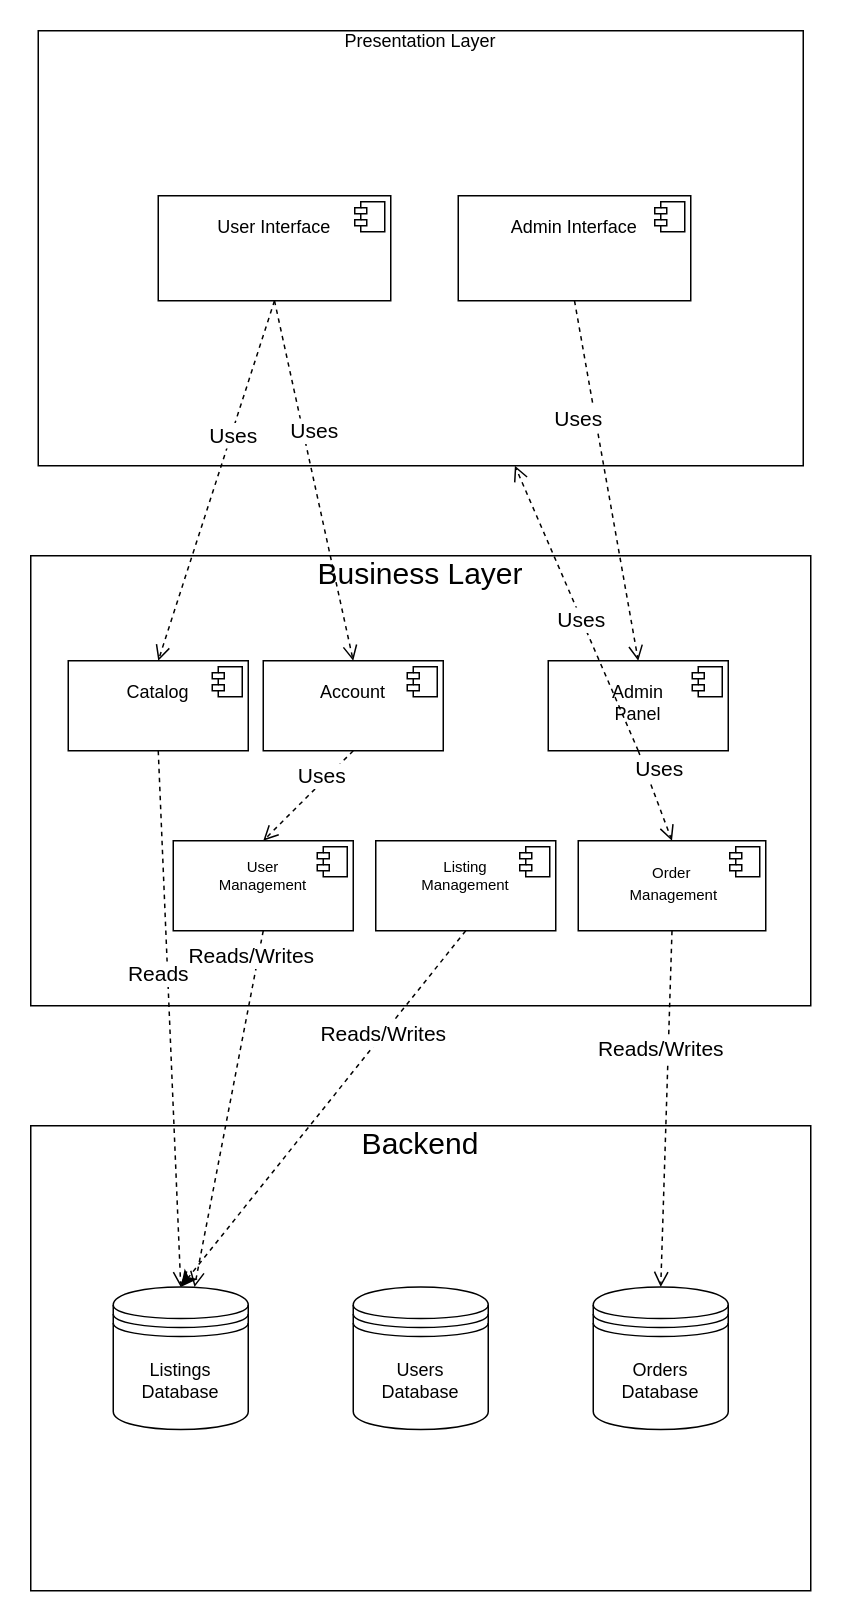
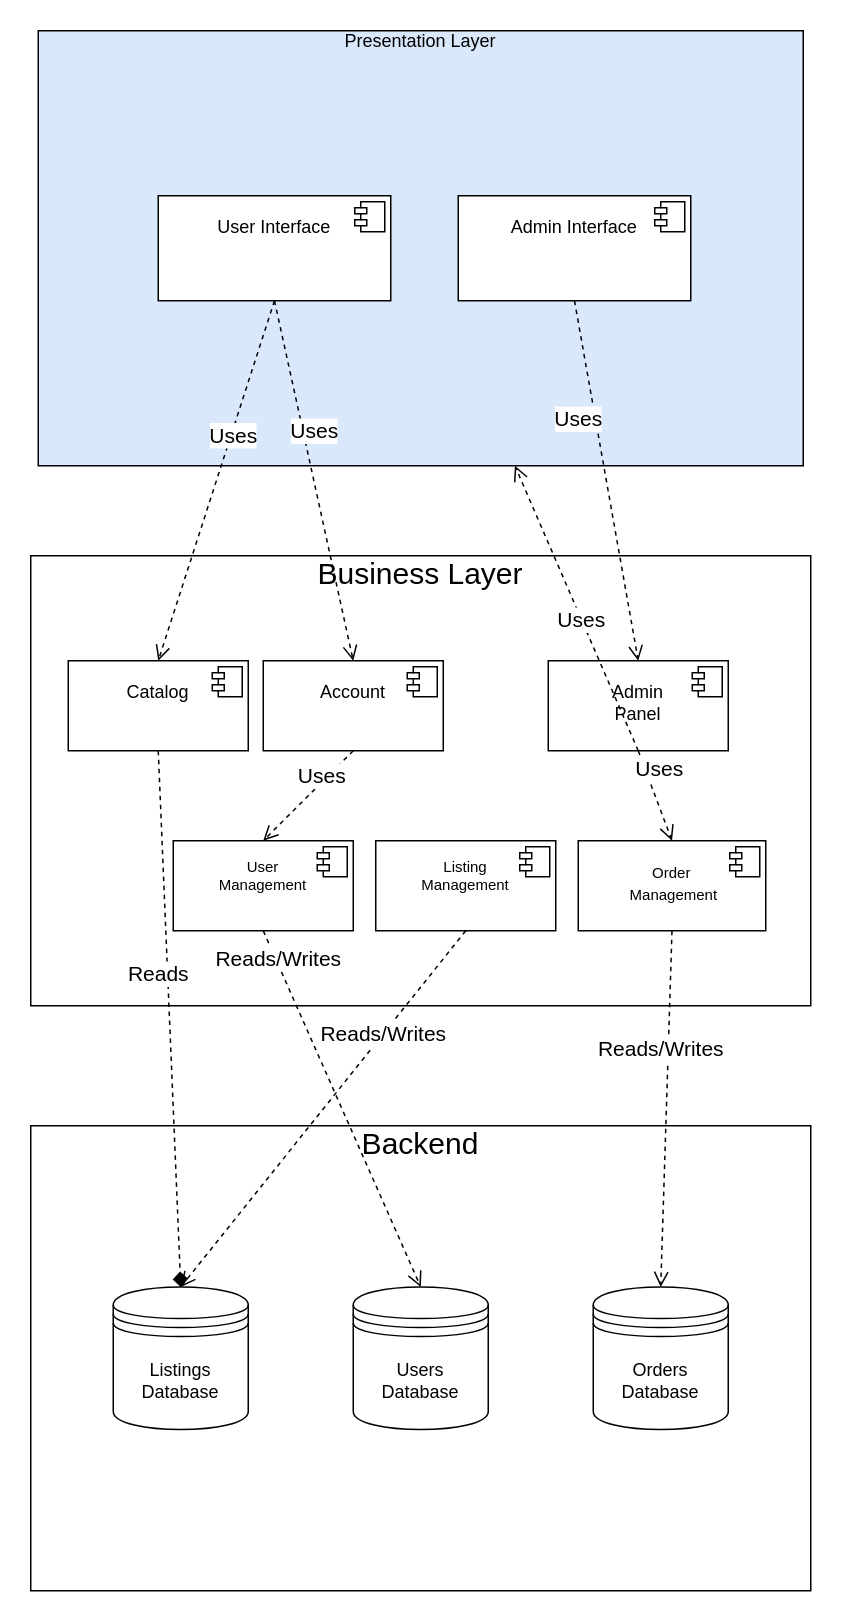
node "Presentation Layer": fillcolor #ffffff -> #dae8fc
edge "User Management" -> "Listings Database": now "User Management" -> "Users Database"
edge "Listing Management" -> "Listings Database": arrowhead classic -> open
edge "Catalog" -> "Listings Database": arrowhead open -> diamond
